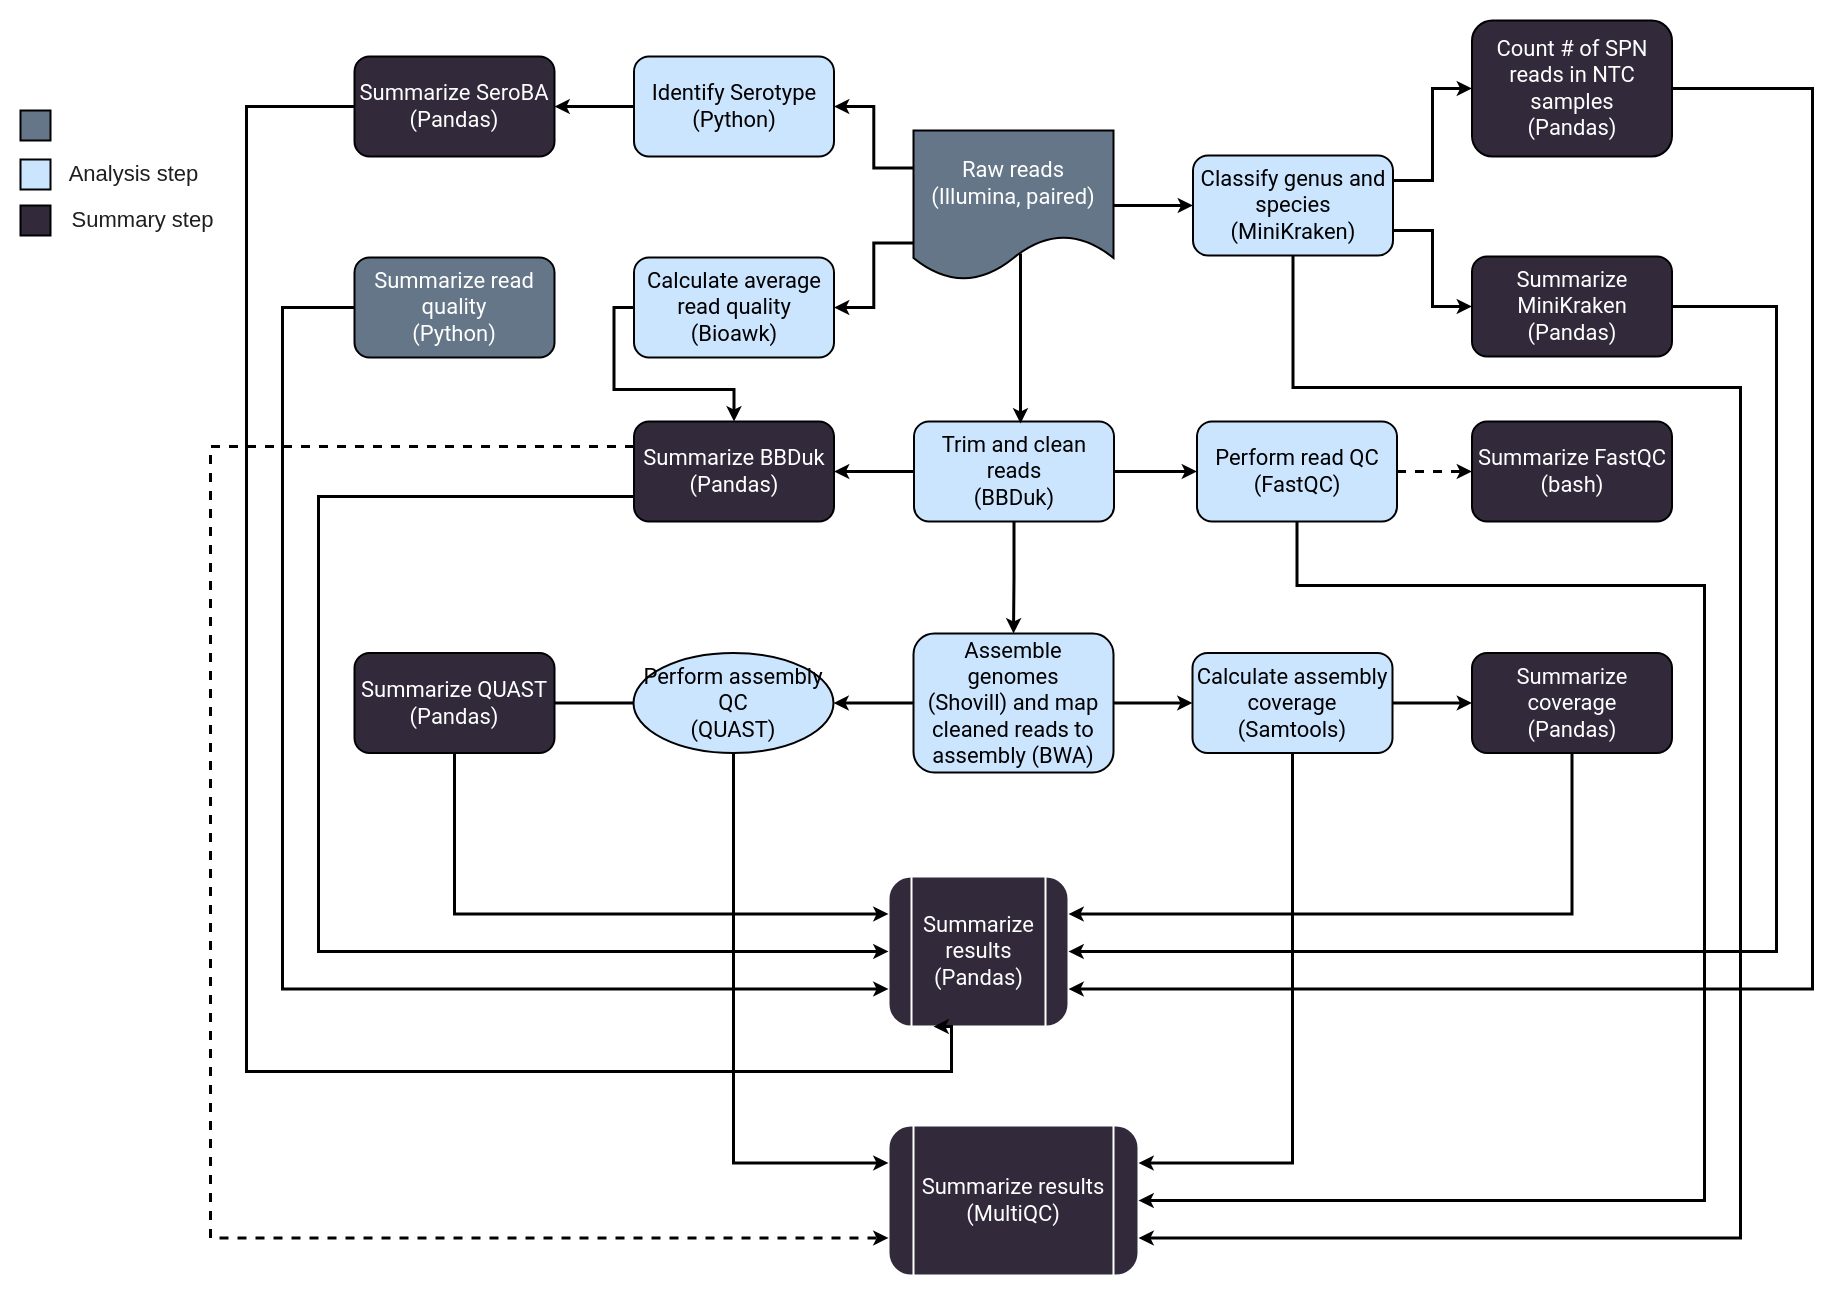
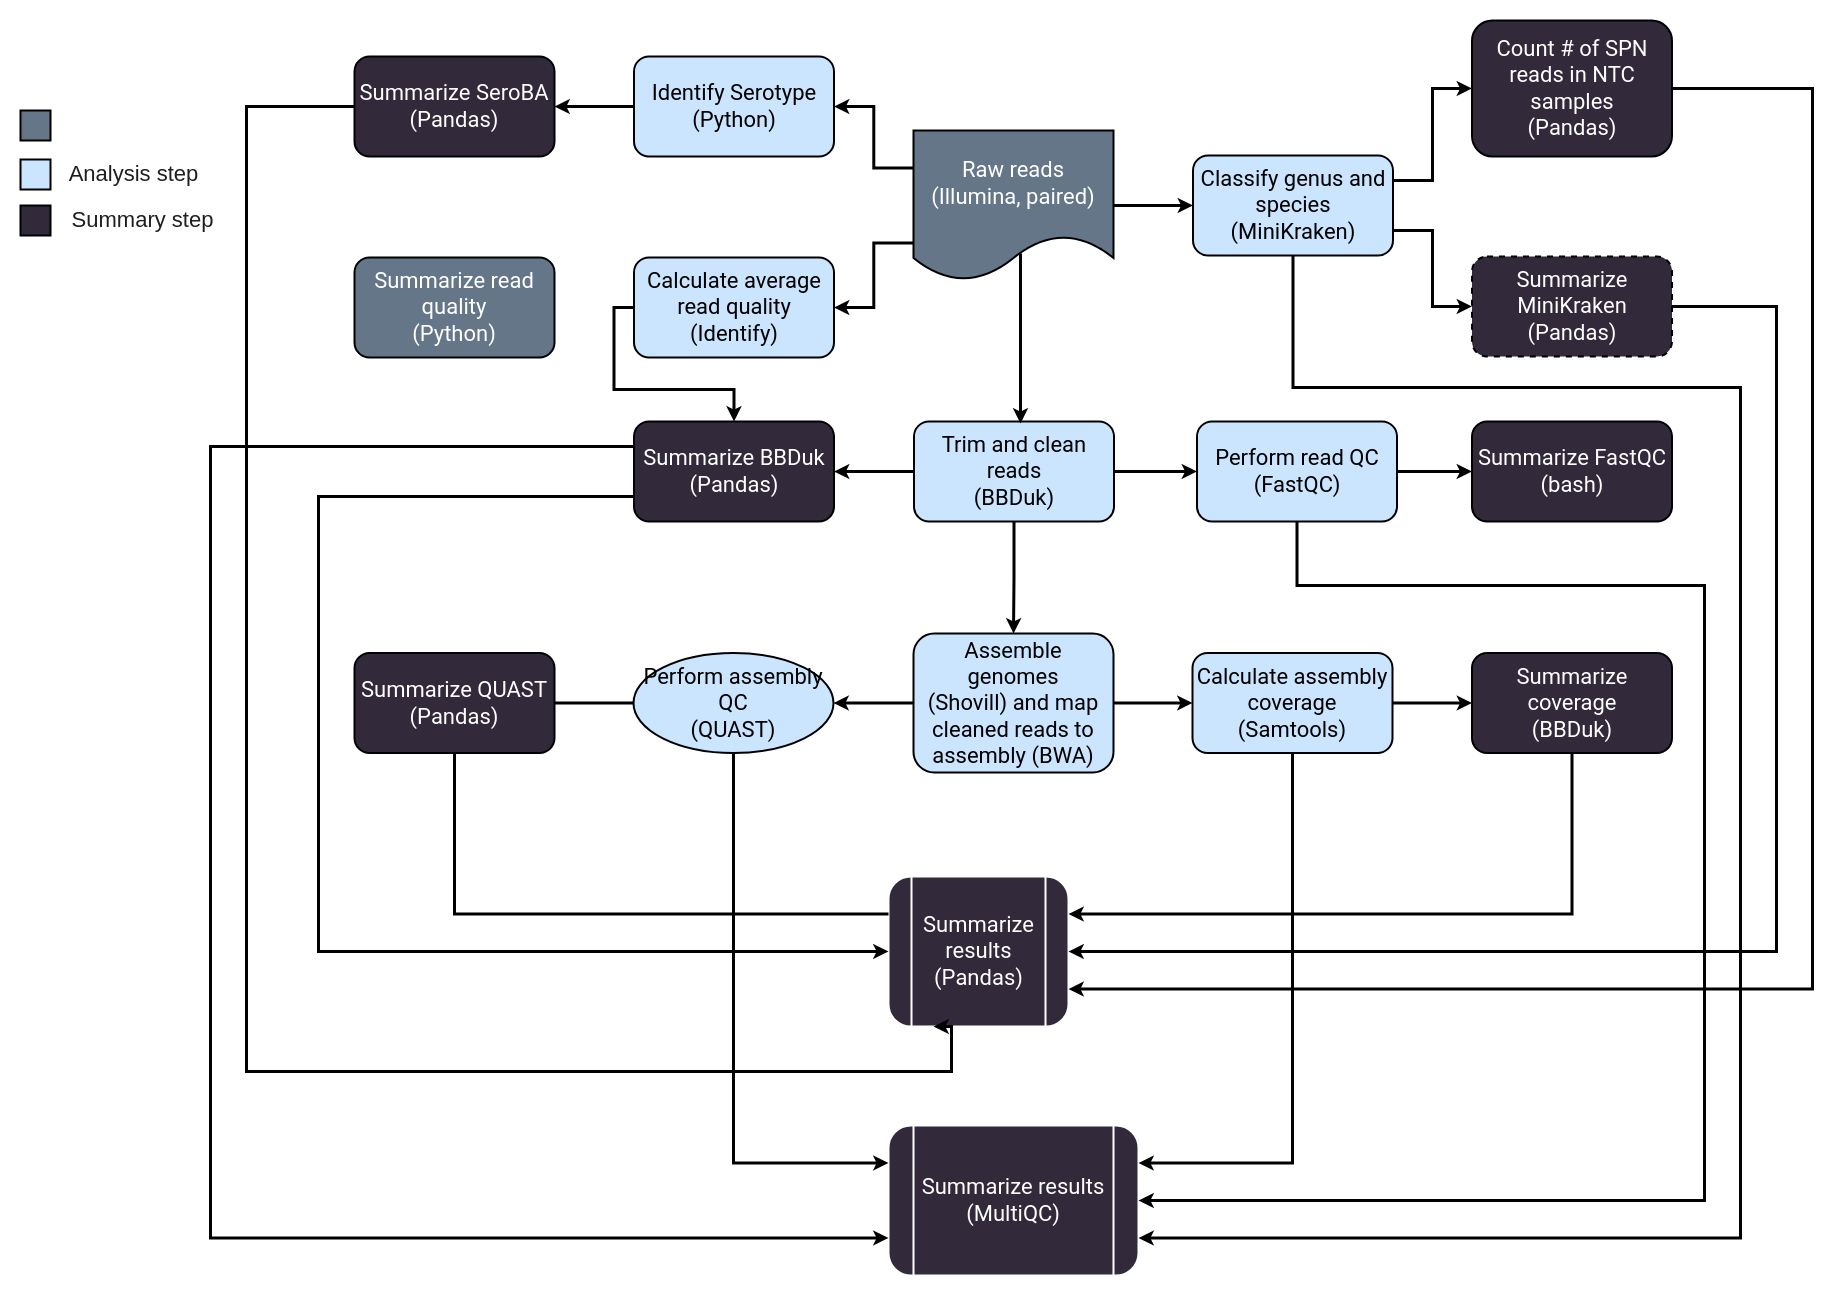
node "Summarize MiniKraken (Pandas)": style solid -> dashed
node "Calculate average read quality (Bioawk)": label "Calculate average read quality (Bioawk)" -> "Calculate average read quality (Identify)"
edge "Perform read QC (FastQC)" -> "Summarize FastQC (bash)": style dashed -> solid
node "Summarize coverage (Pandas)": label "Summarize coverage (Pandas)" -> "Summarize coverage (BBDuk)"
edge "Summarize read quality (Python)" -> "Summarize results (Pandas)": removed
edge "Summarize QUAST (Pandas)" -> "Summarize results (Pandas)": arrowhead classic -> none
edge "Summarize BBDuk (Pandas)" -> "Summarize results (MultiQC)": style dashed -> solid
